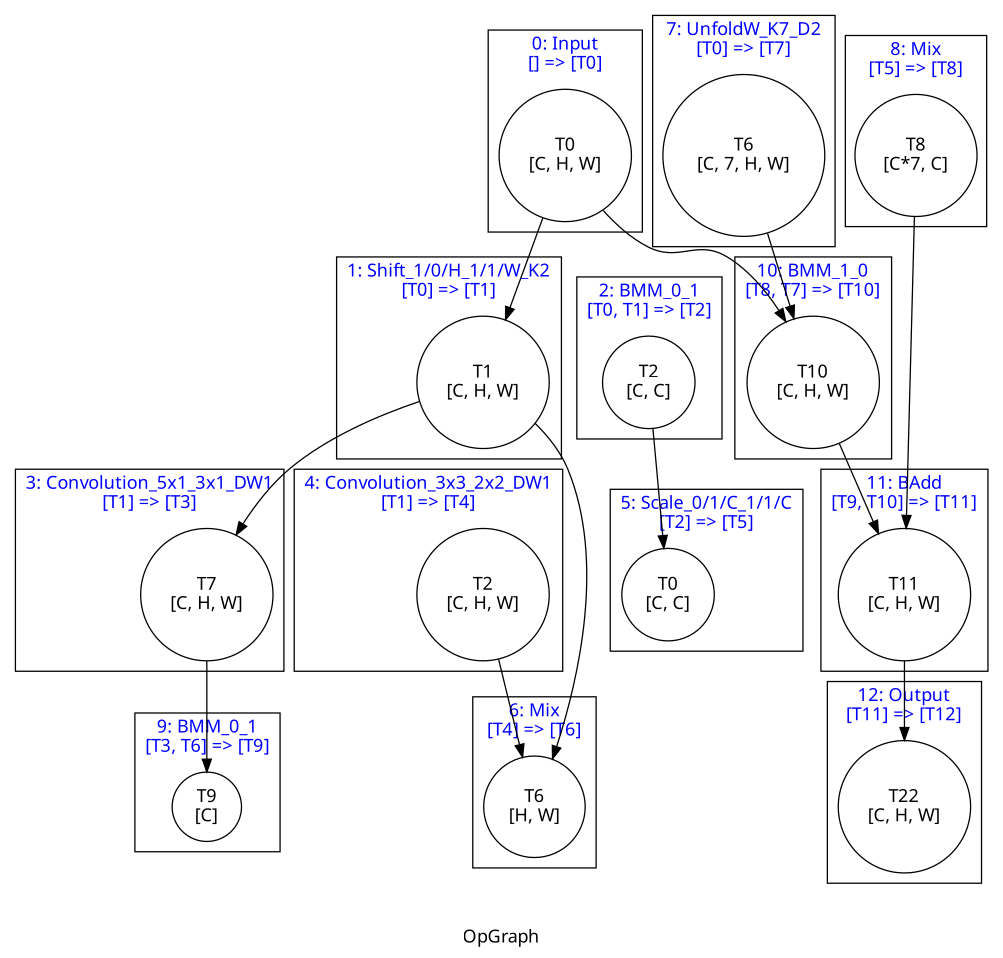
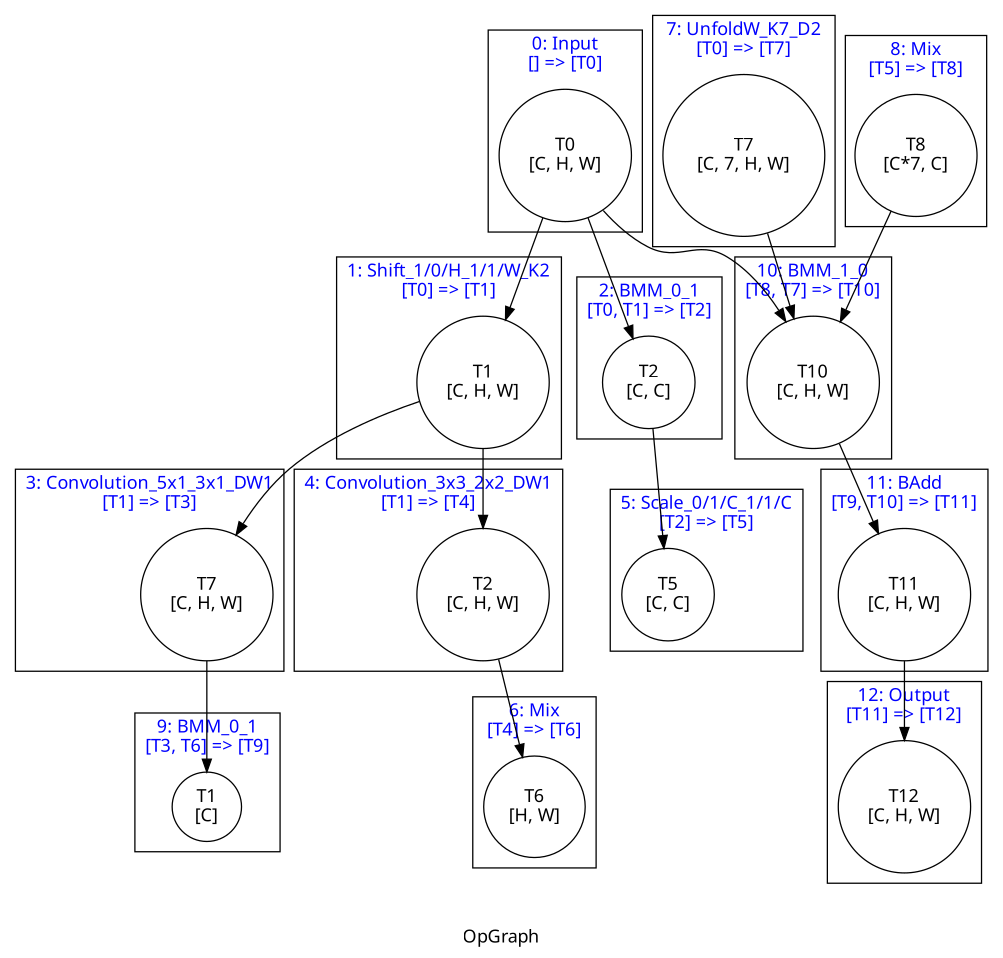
node "T6 [C, 7, H, W]": label "T6 [C, 7, H, W]" -> "T7 [C, 7, H, W]"
edge "T0 [C, H, W]" -> "T2 [C, C]": added
edge "T8 [C*7, C]" -> "T11 [C, H, W]": now "T8 [C*7, C]" -> "T10 [C, H, W]"
edge "T1 [C, H, W]" -> "T6 [H, W]": now "T1 [C, H, W]" -> "T2 [C, H, W]"
node "T0 [C, C]": label "T0 [C, C]" -> "T5 [C, C]"
node "T9 [C]": label "T9 [C]" -> "T1 [C]"
node "T22 [C, H, W]": label "T22 [C, H, W]" -> "T12 [C, H, W]"
